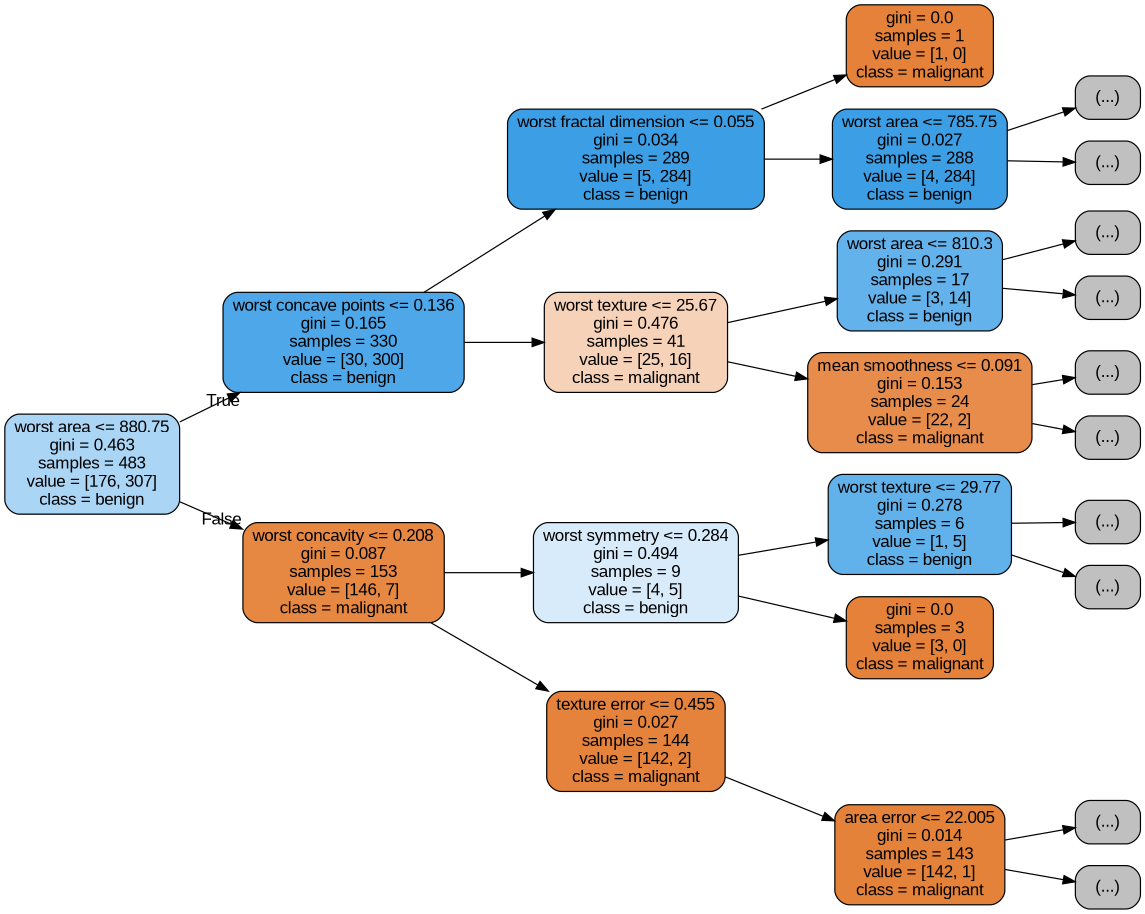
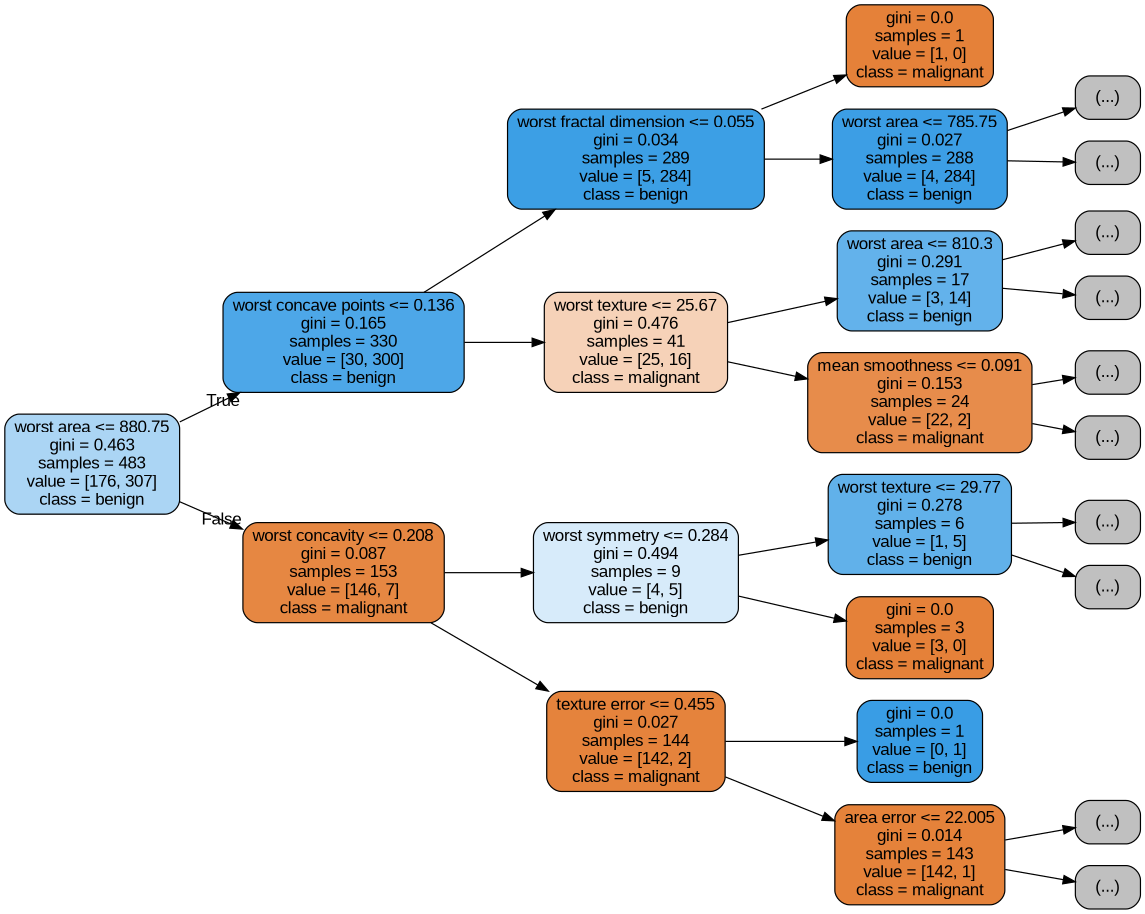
node "gini = 0.0 samples = 1 value = [0, 1] class = benign": added
